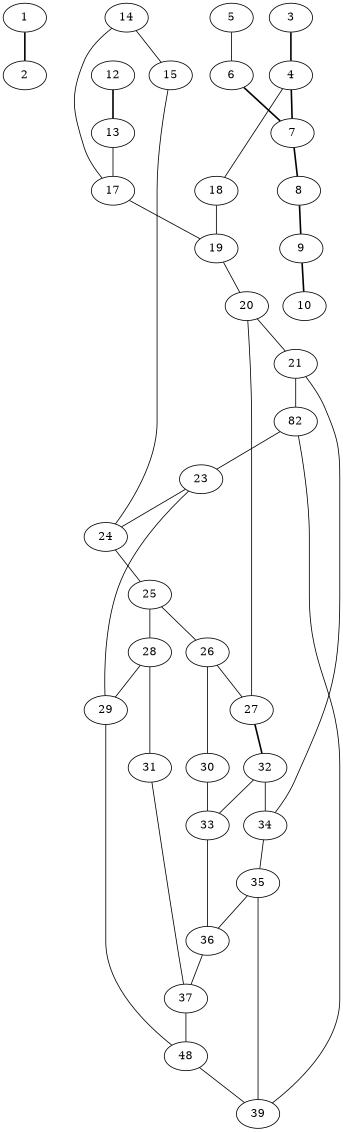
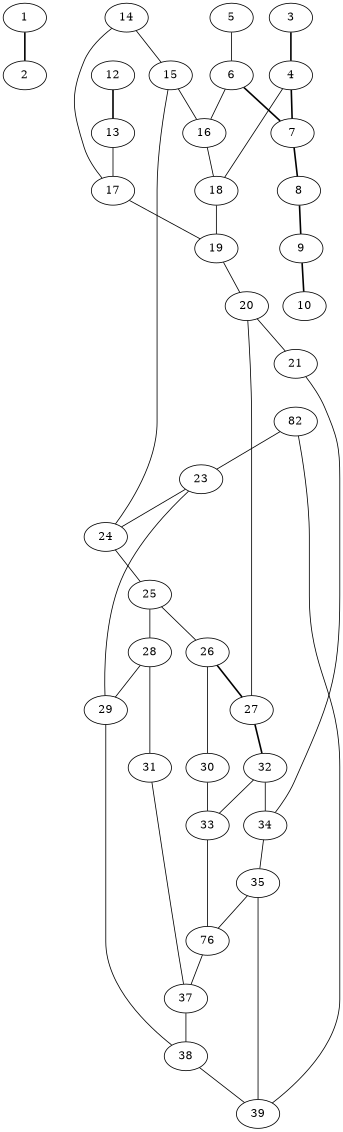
node "16": added
edge "21" -- "82": removed
edge "26" -- "27": style solid -> bold
node "36": label "36" -> "76"
node "48": label "48" -> "38"
